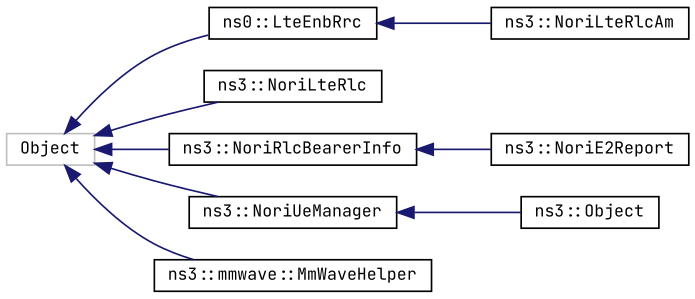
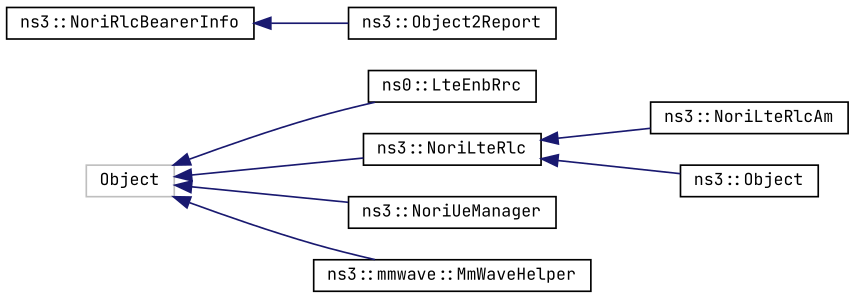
edge "ns3::NoriLteRlcAm" -> "ns0::LteEnbRrc": now "ns3::NoriLteRlcAm" -> "ns3::NoriLteRlc"
edge "ns3::NoriRlcBearerInfo" -> "Object": removed
node "ns3::NoriE2Report": label "ns3::NoriE2Report" -> "ns3::Object2Report"
edge "ns3::Object" -> "ns3::NoriUeManager": now "ns3::Object" -> "ns3::NoriLteRlc"
